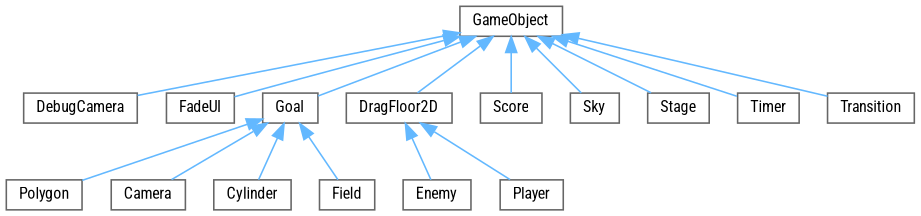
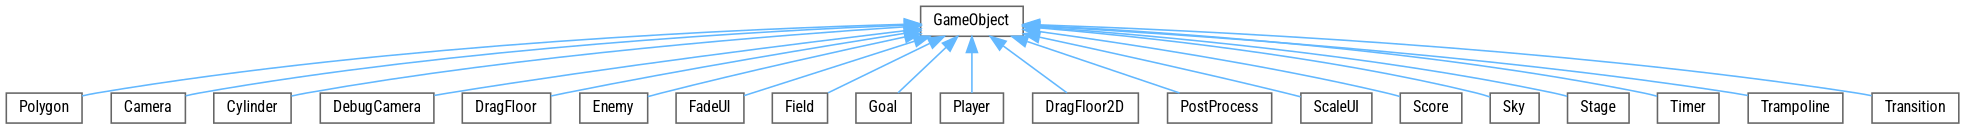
node "DragFloor": added
node "PostProcess": added
node "ScaleUI": added
node "Trampoline": added
edge "Polygon" -> "Goal": now "Polygon" -> "GameObject"
edge "Camera" -> "Goal": now "Camera" -> "GameObject"
edge "Player" -> "DragFloor2D": now "Player" -> "GameObject"
edge "Field" -> "Goal": now "Field" -> "GameObject"
edge "Cylinder" -> "Goal": now "Cylinder" -> "GameObject"
edge "Enemy" -> "DragFloor2D": now "Enemy" -> "GameObject"
